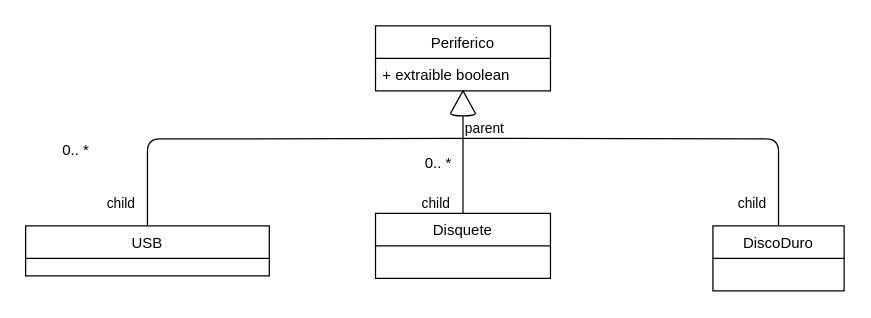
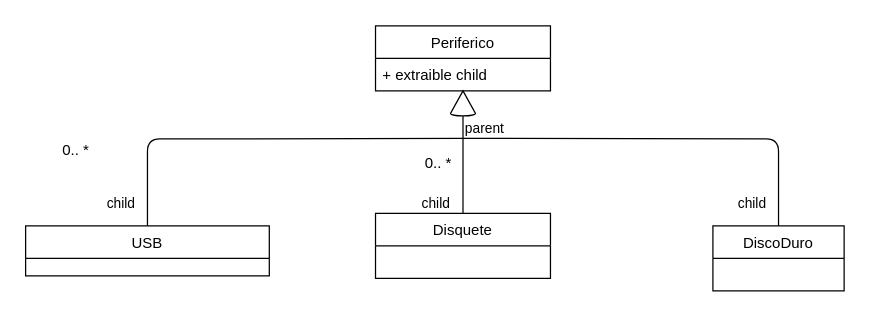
node "+ extraible boolean": label "+ extraible boolean" -> "+ extraible child"
